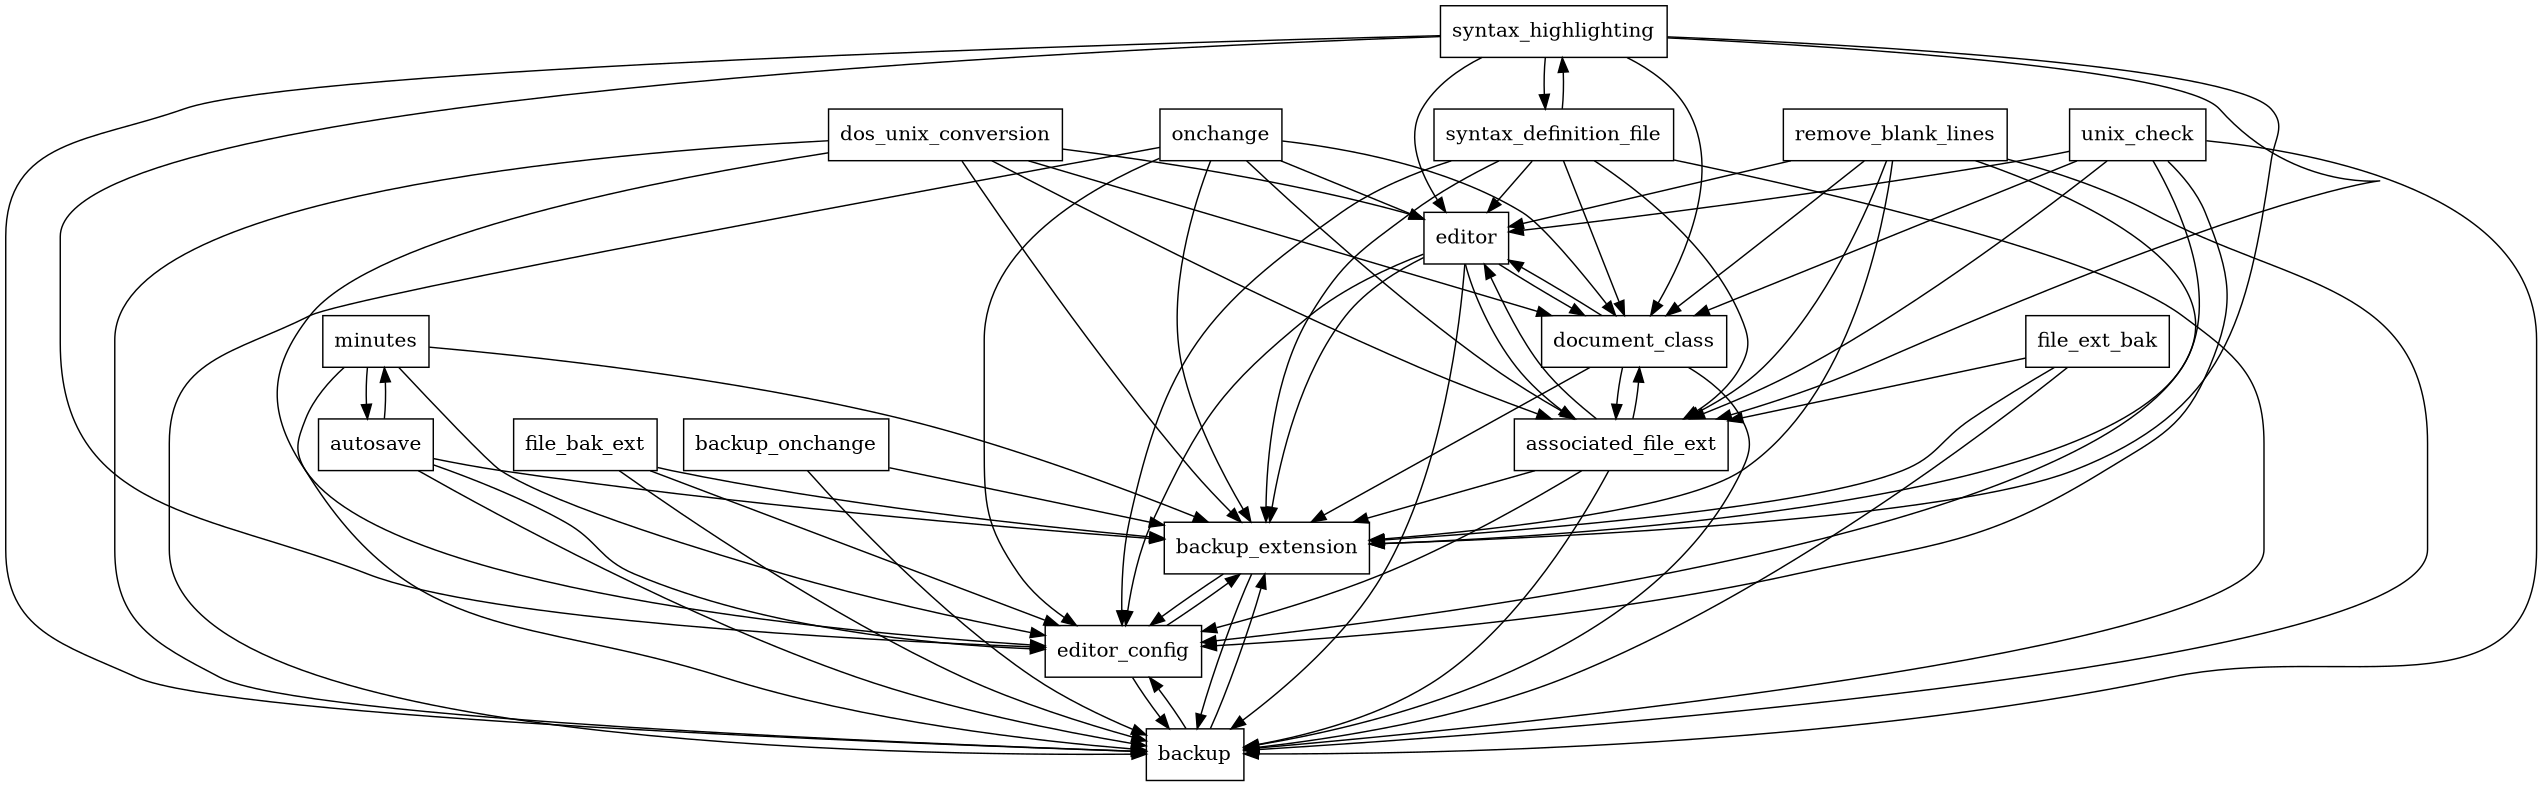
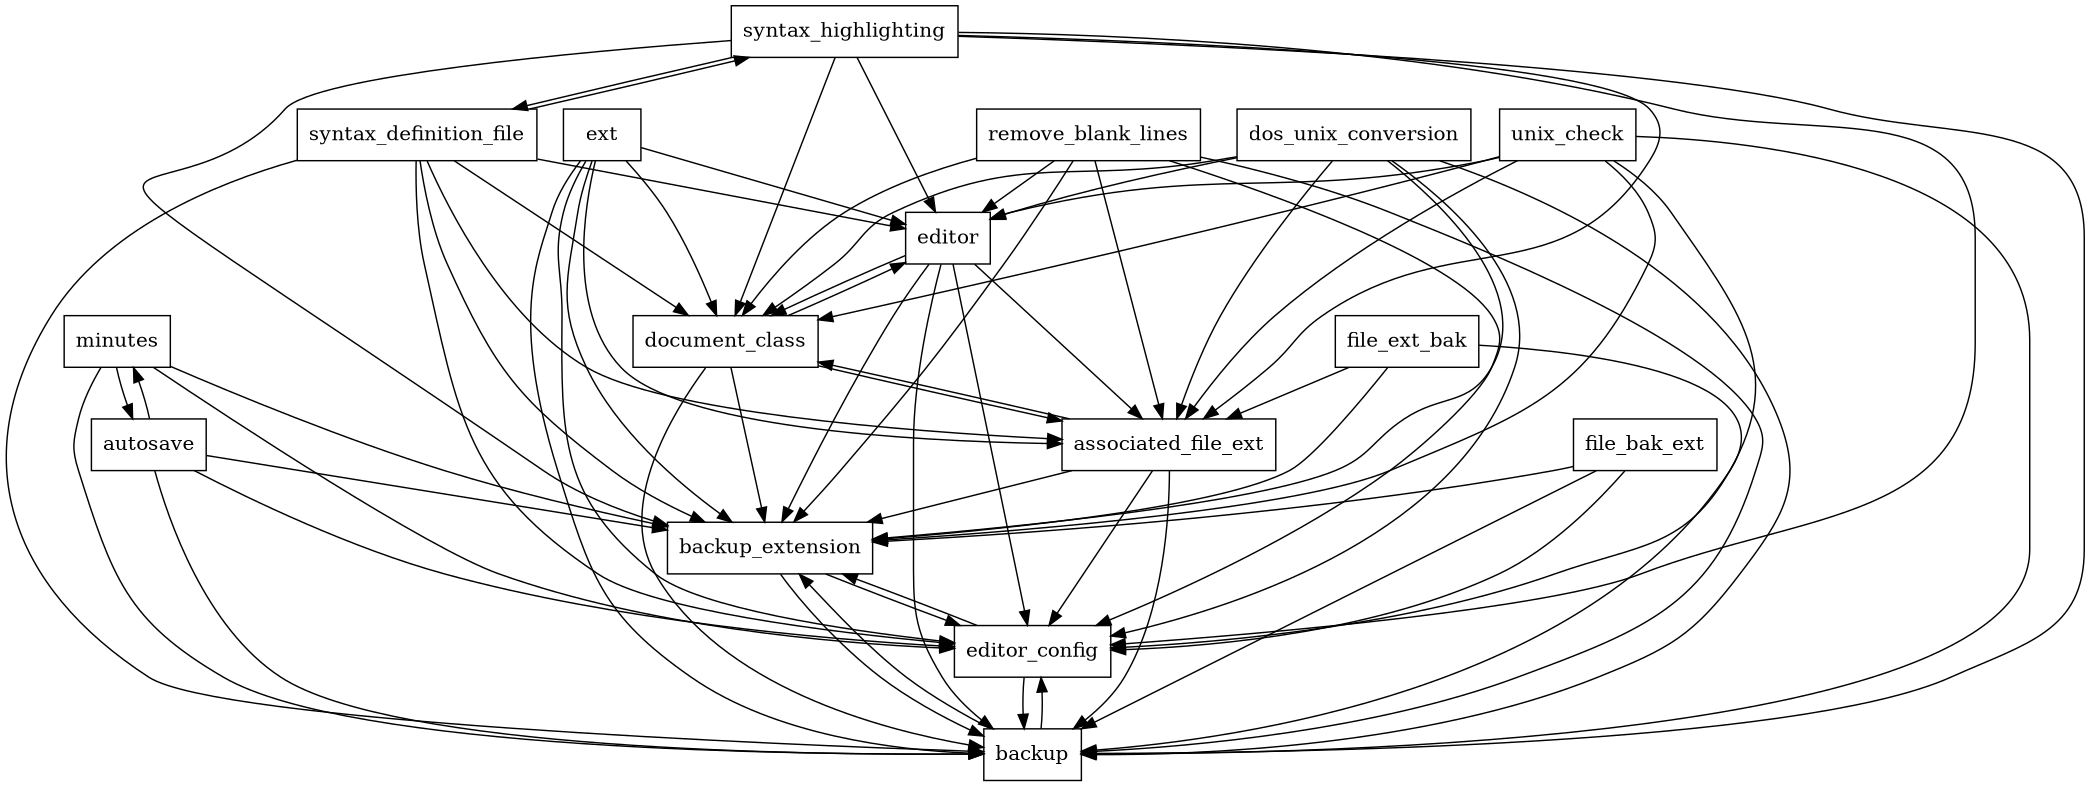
node "onchange": label "onchange" -> "ext"
edge "associated_file_ext" -> "editor": removed
node "backup_onchange": removed
